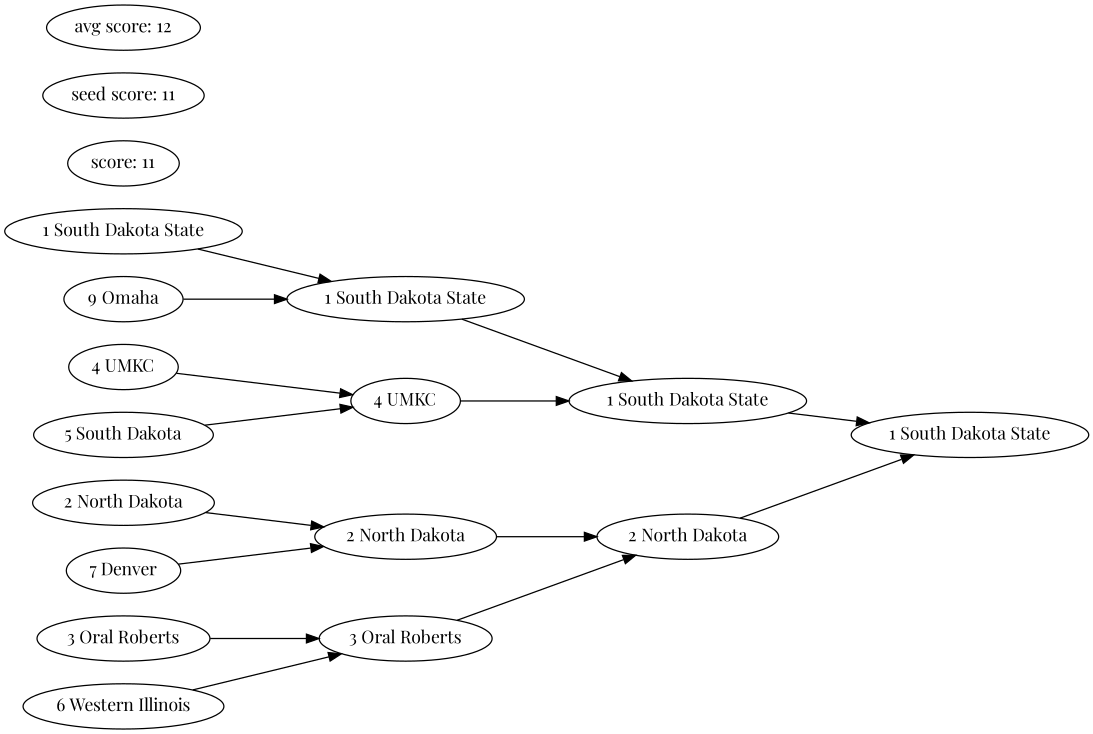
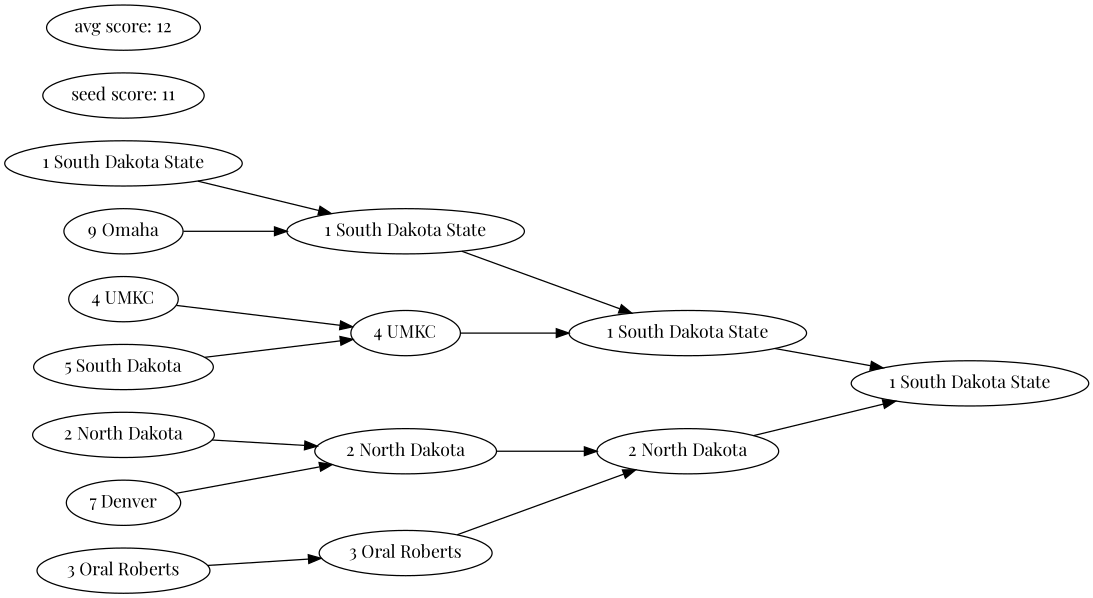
node "score: 11": removed
node "6 Western Illinois": removed
